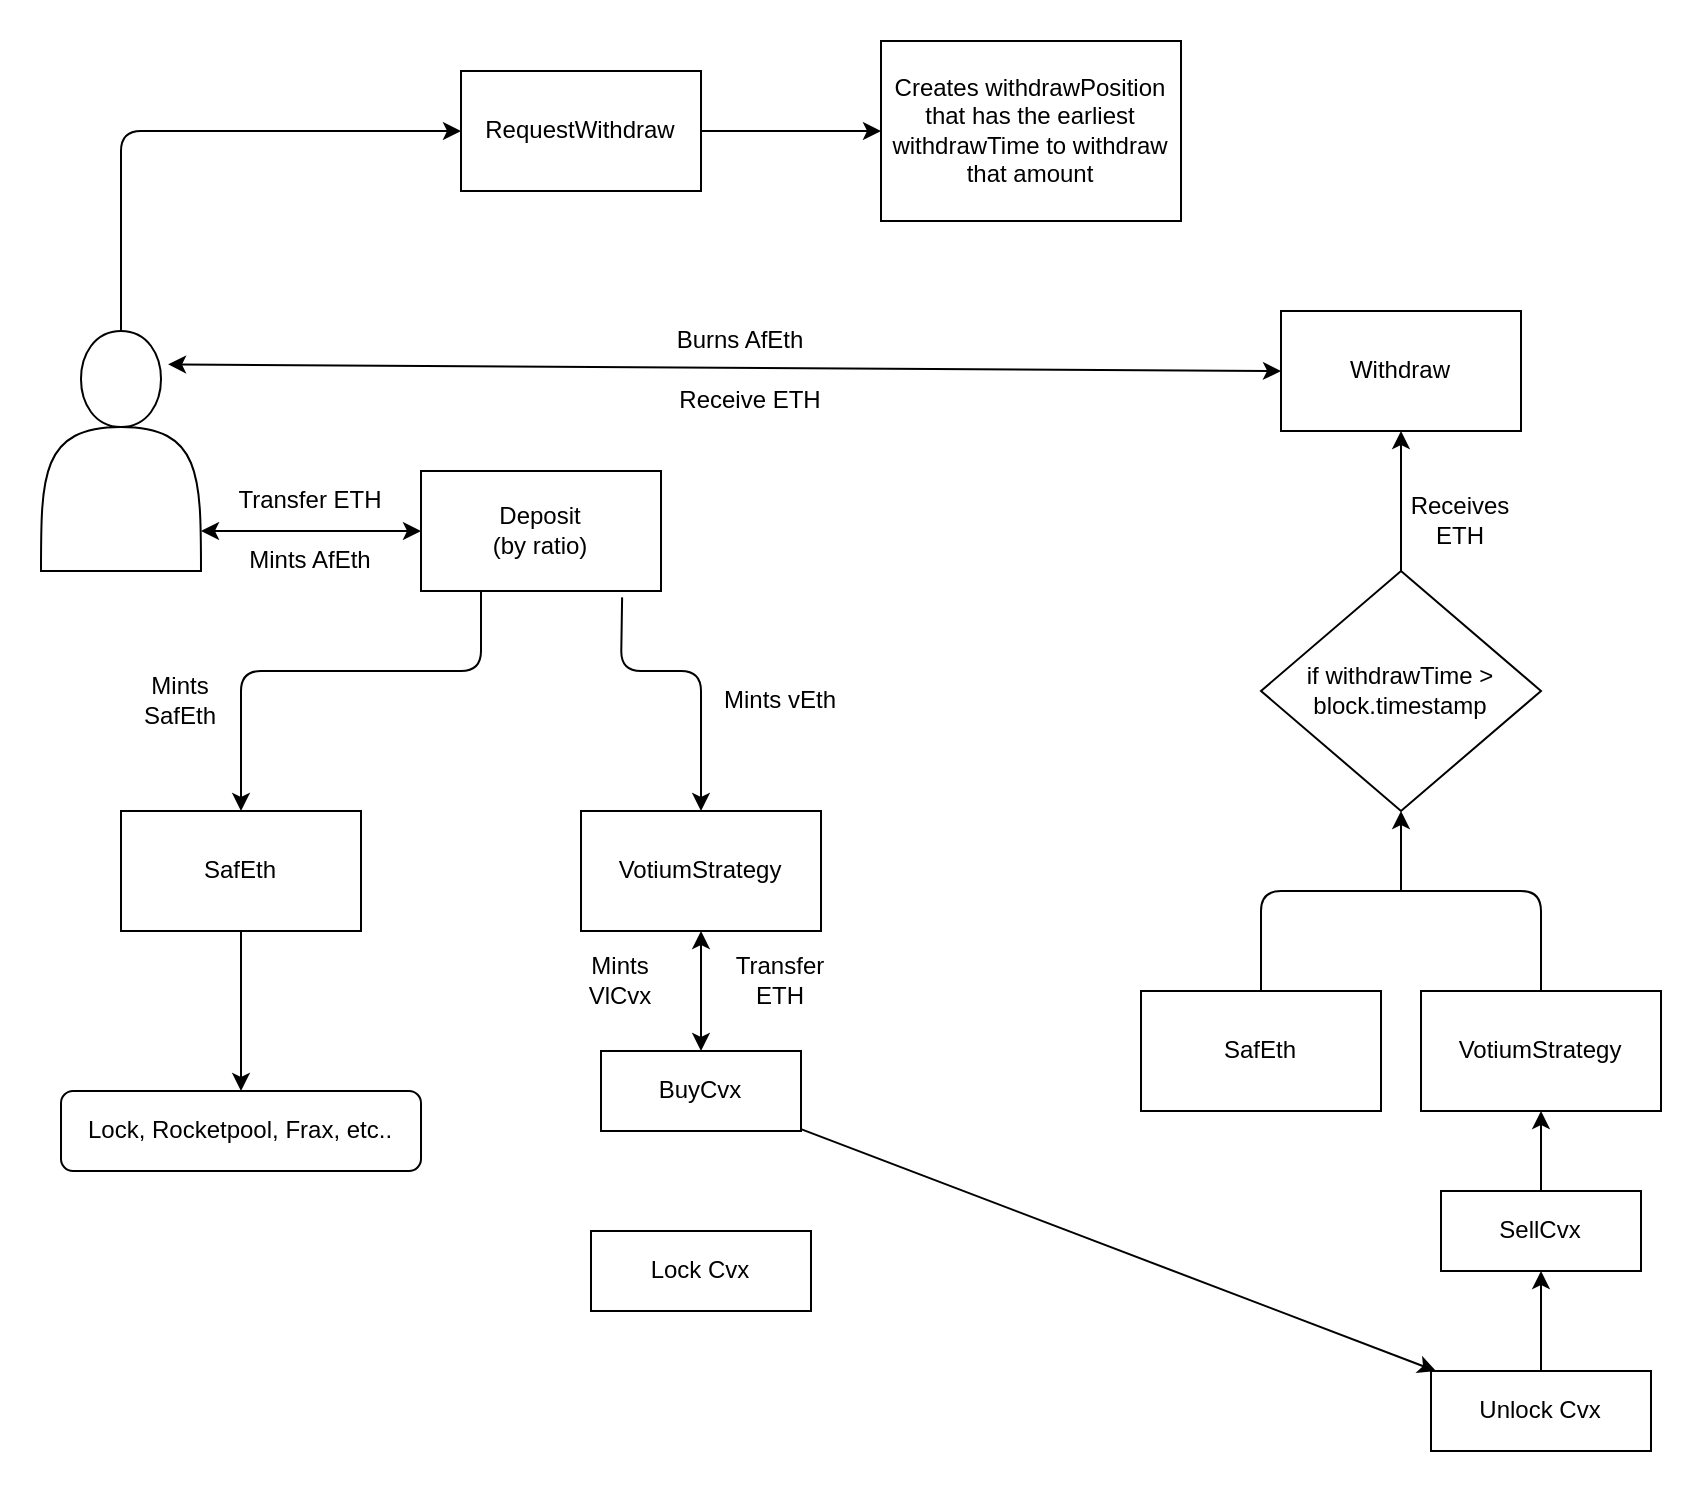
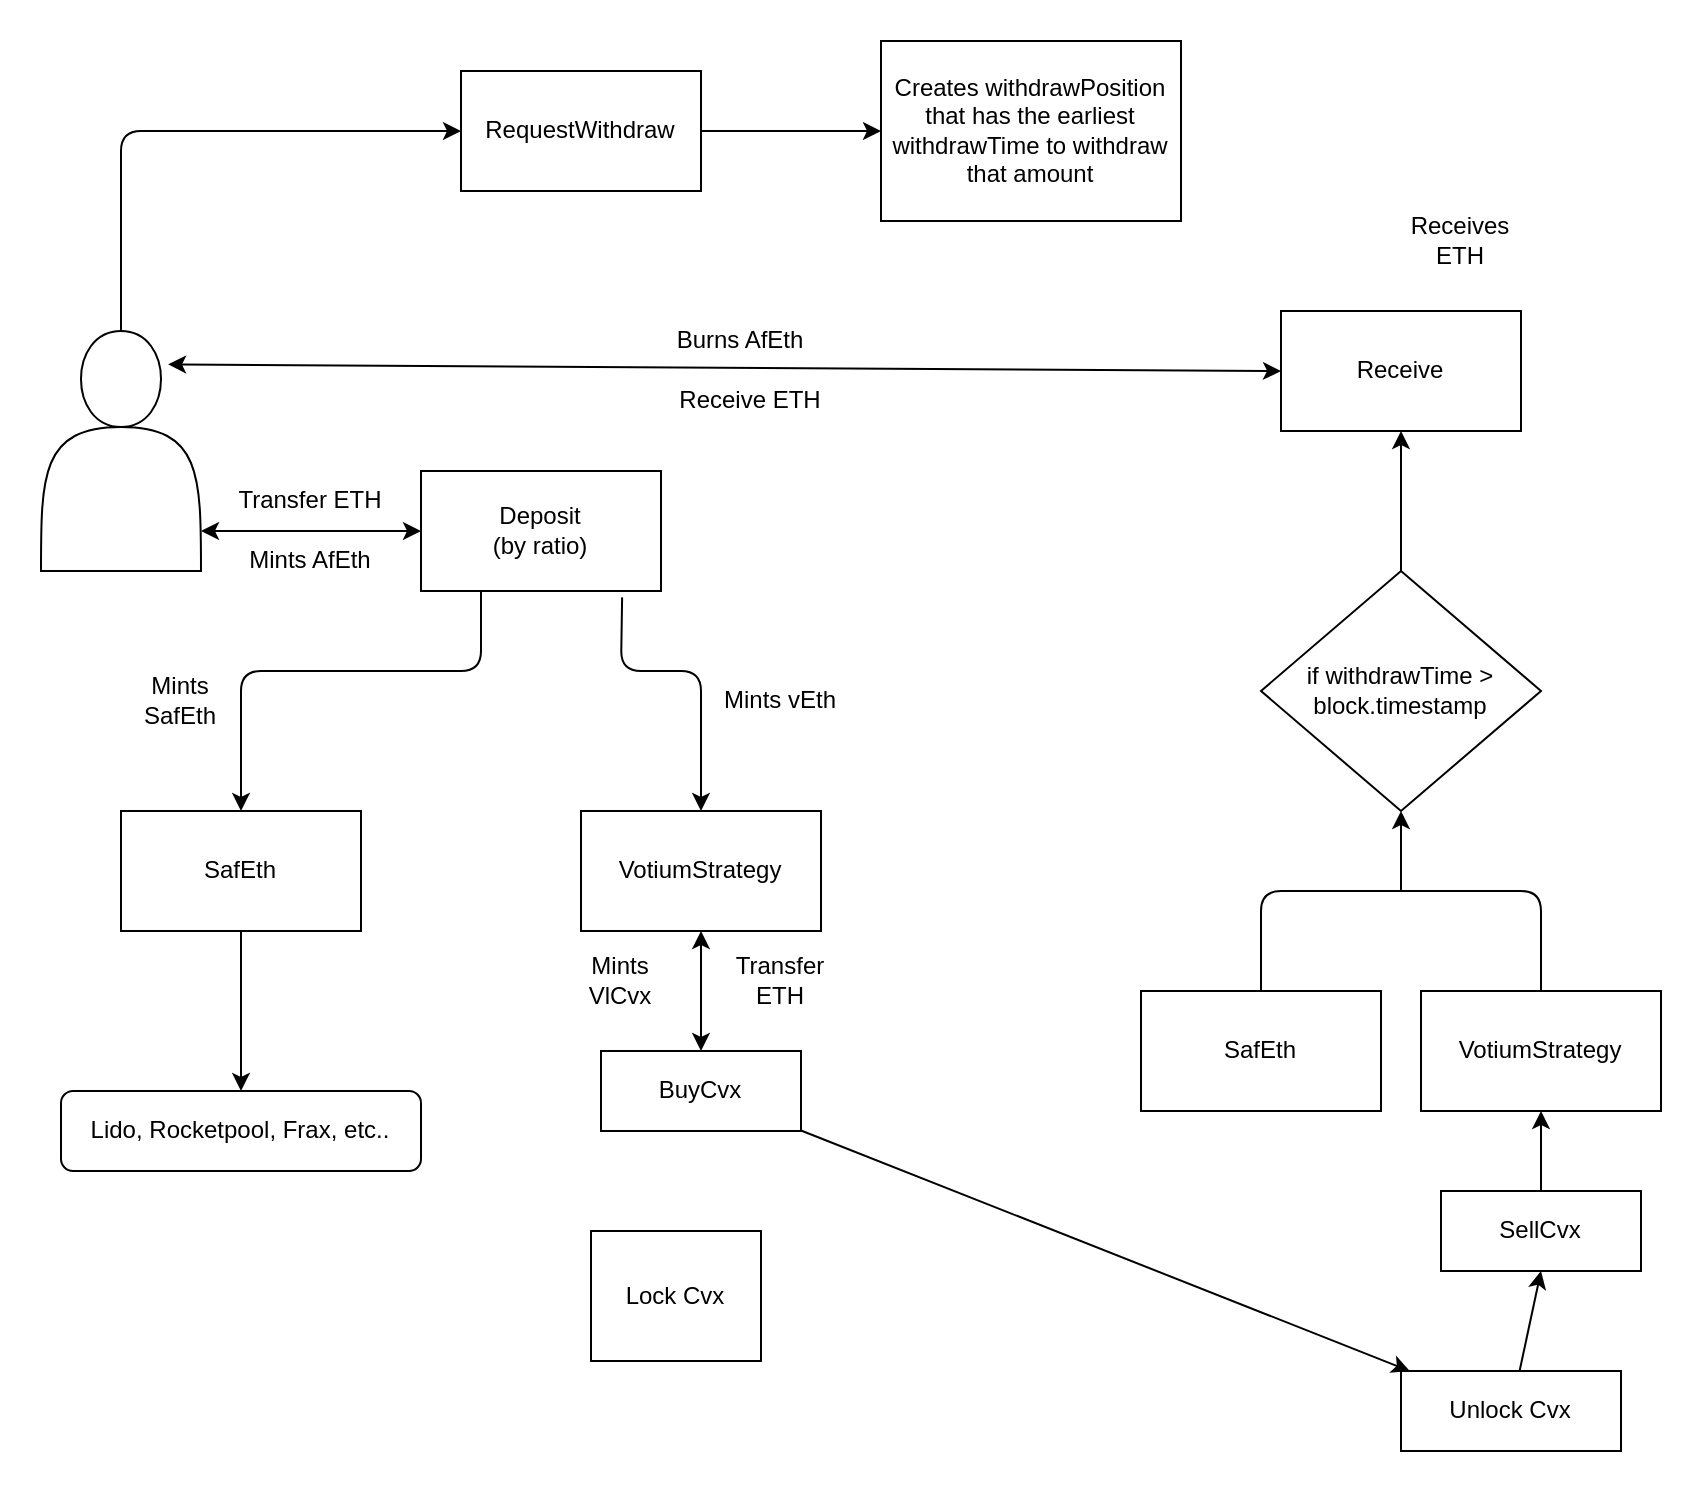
node "Withdraw": label "Withdraw" -> "Receive"
node "Receives ETH": moved (1461, 521) -> (1461, 241)
node "Lock, Rocketpool, Frax, etc..": label "Lock, Rocketpool, Frax, etc.." -> "Lido, Rocketpool, Frax, etc.."
node "Lock Cvx": size 220x80 -> 170x130
node "Unlock Cvx": moved (1541, 1411) -> (1511, 1411)
